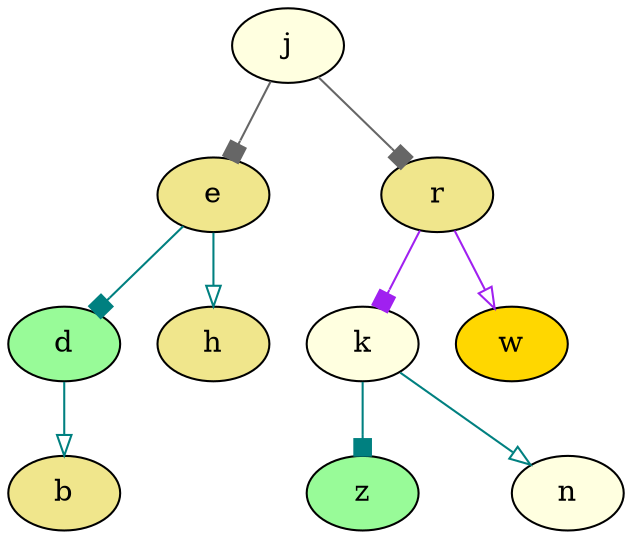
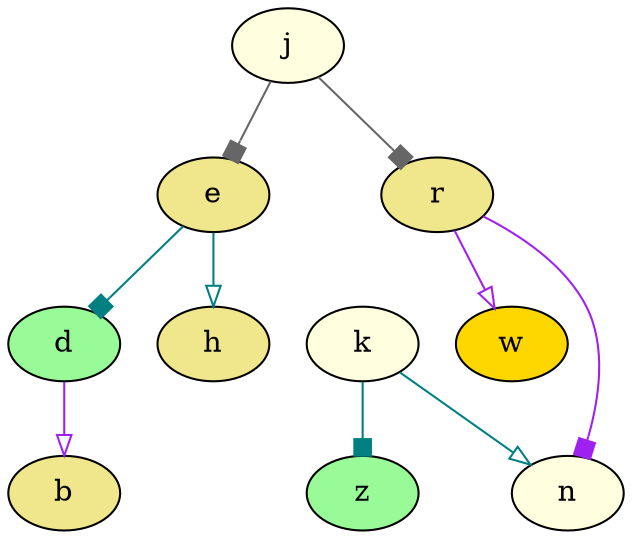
edge "r" -> "k": now "r" -> "n"
edge "d" -> "b": color teal -> purple
